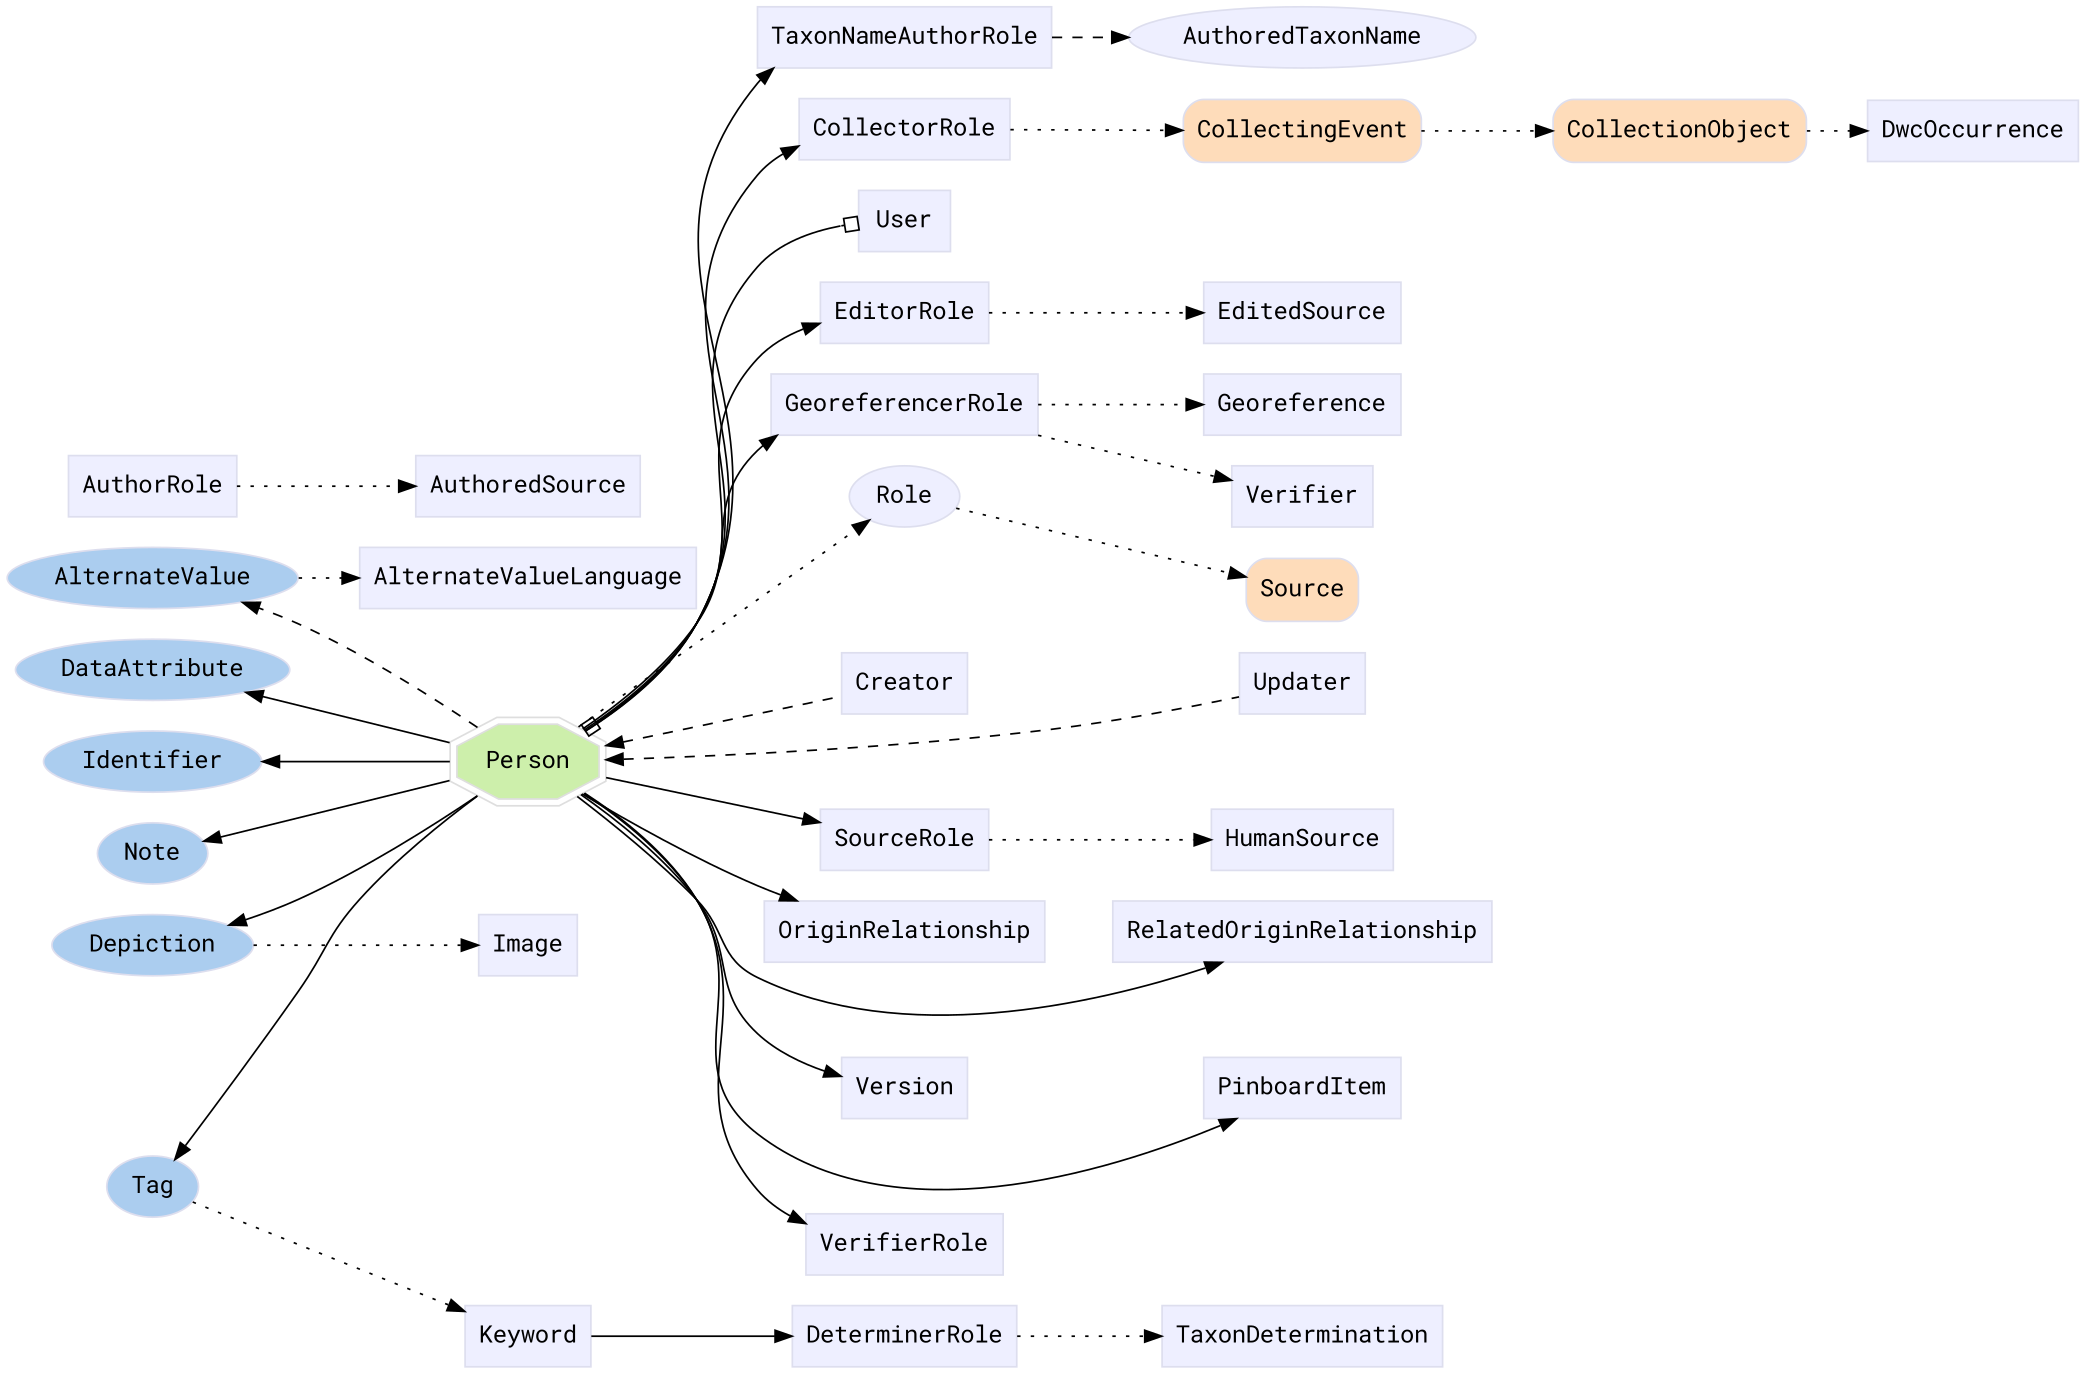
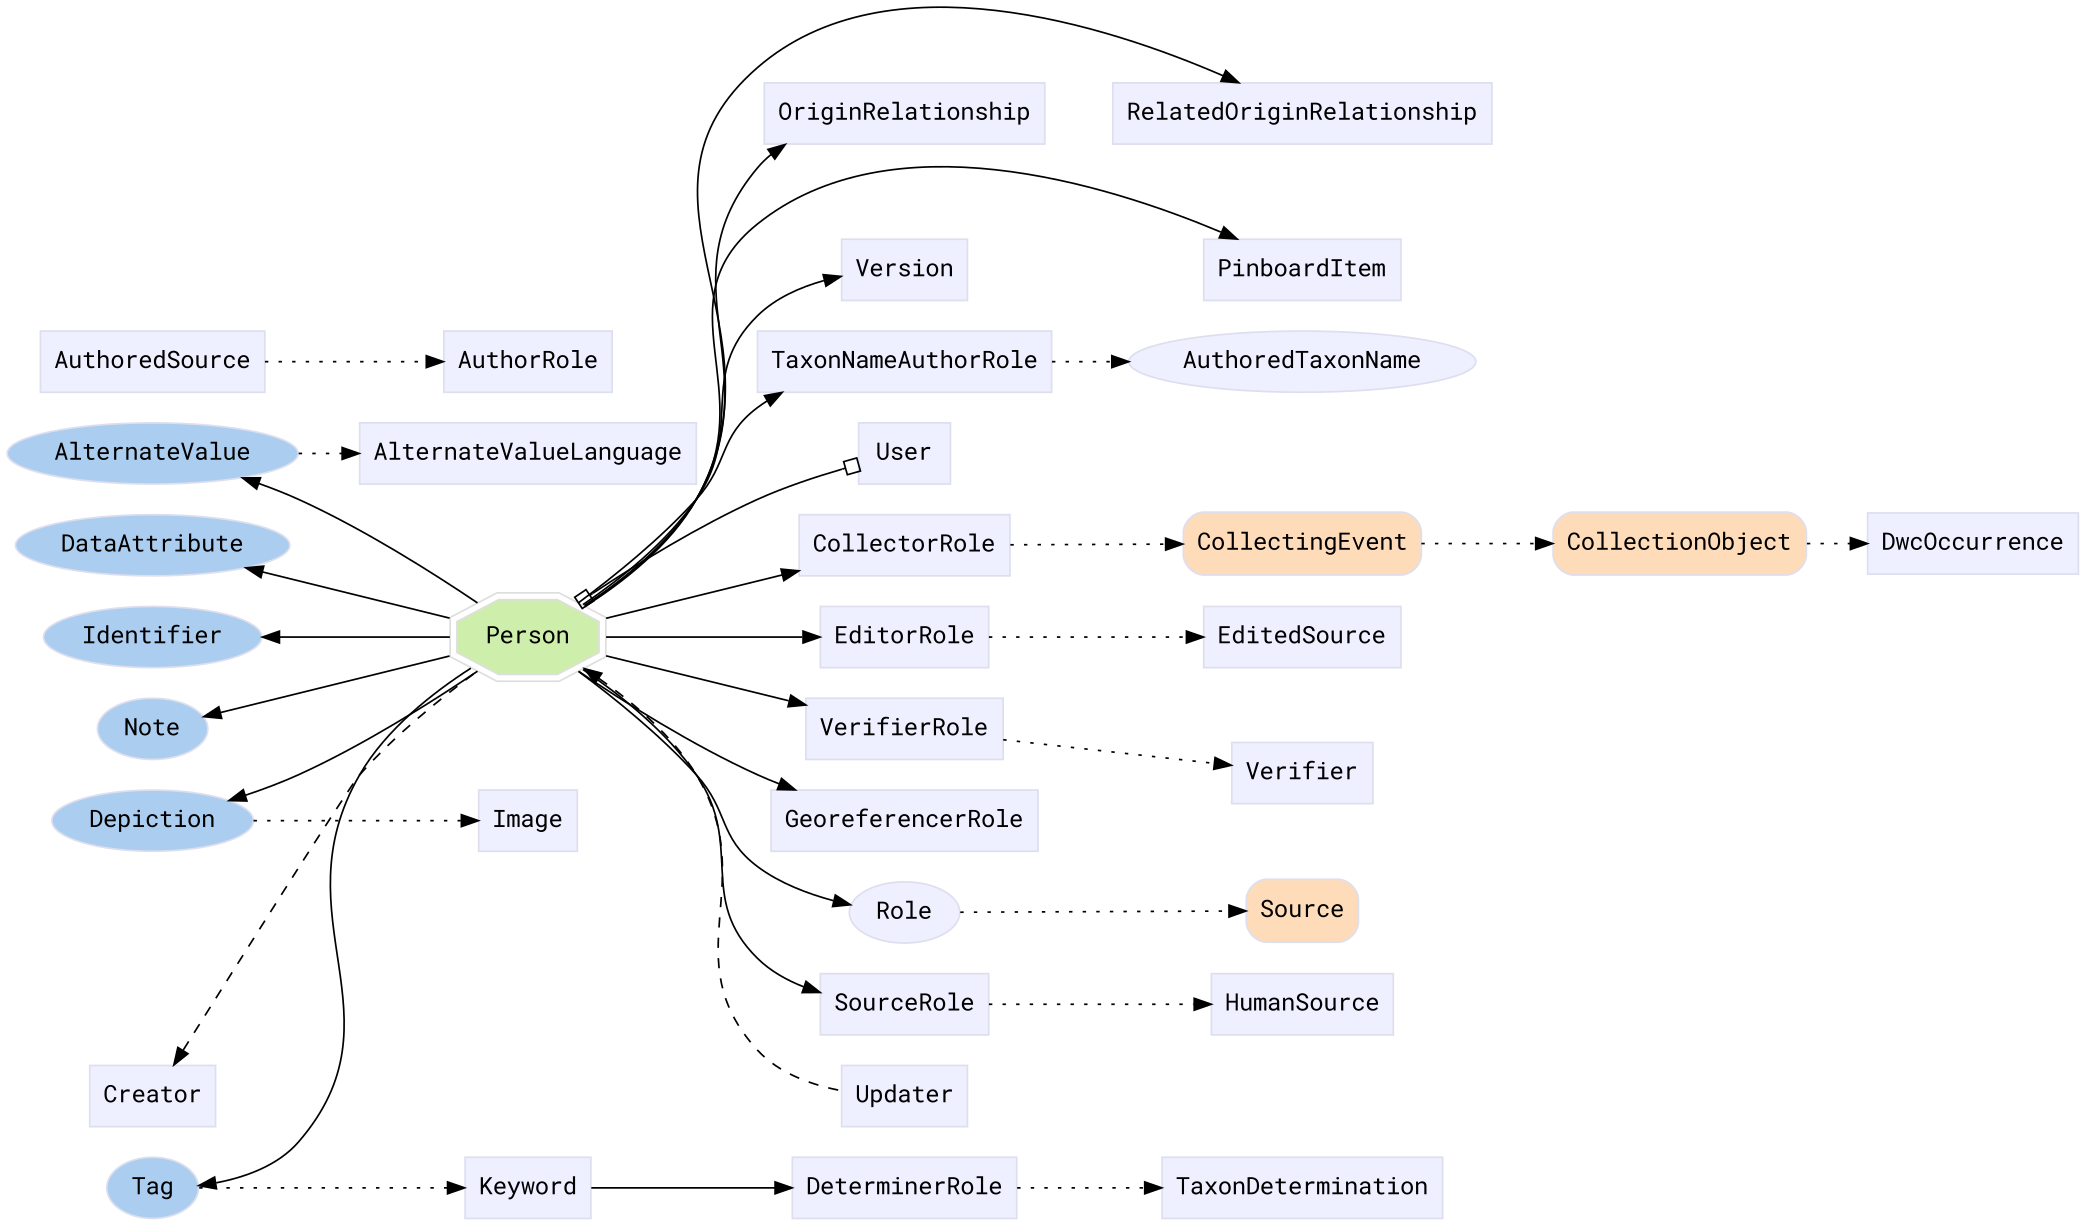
edge "TaxonNameAuthorRole" -> "AuthoredTaxonName": style dashed -> dotted
node "Georeference": removed
edge "GeoreferencerRole" -> "Verifier": now "VerifierRole" -> "Verifier"
edge "AuthorRole" -> "AuthoredSource": reversed
edge "Person" -> "Role": style dotted -> solid
edge "Person" -> "AlternateValue": style dashed -> solid
edge "Creator" -> "Person": reversed
